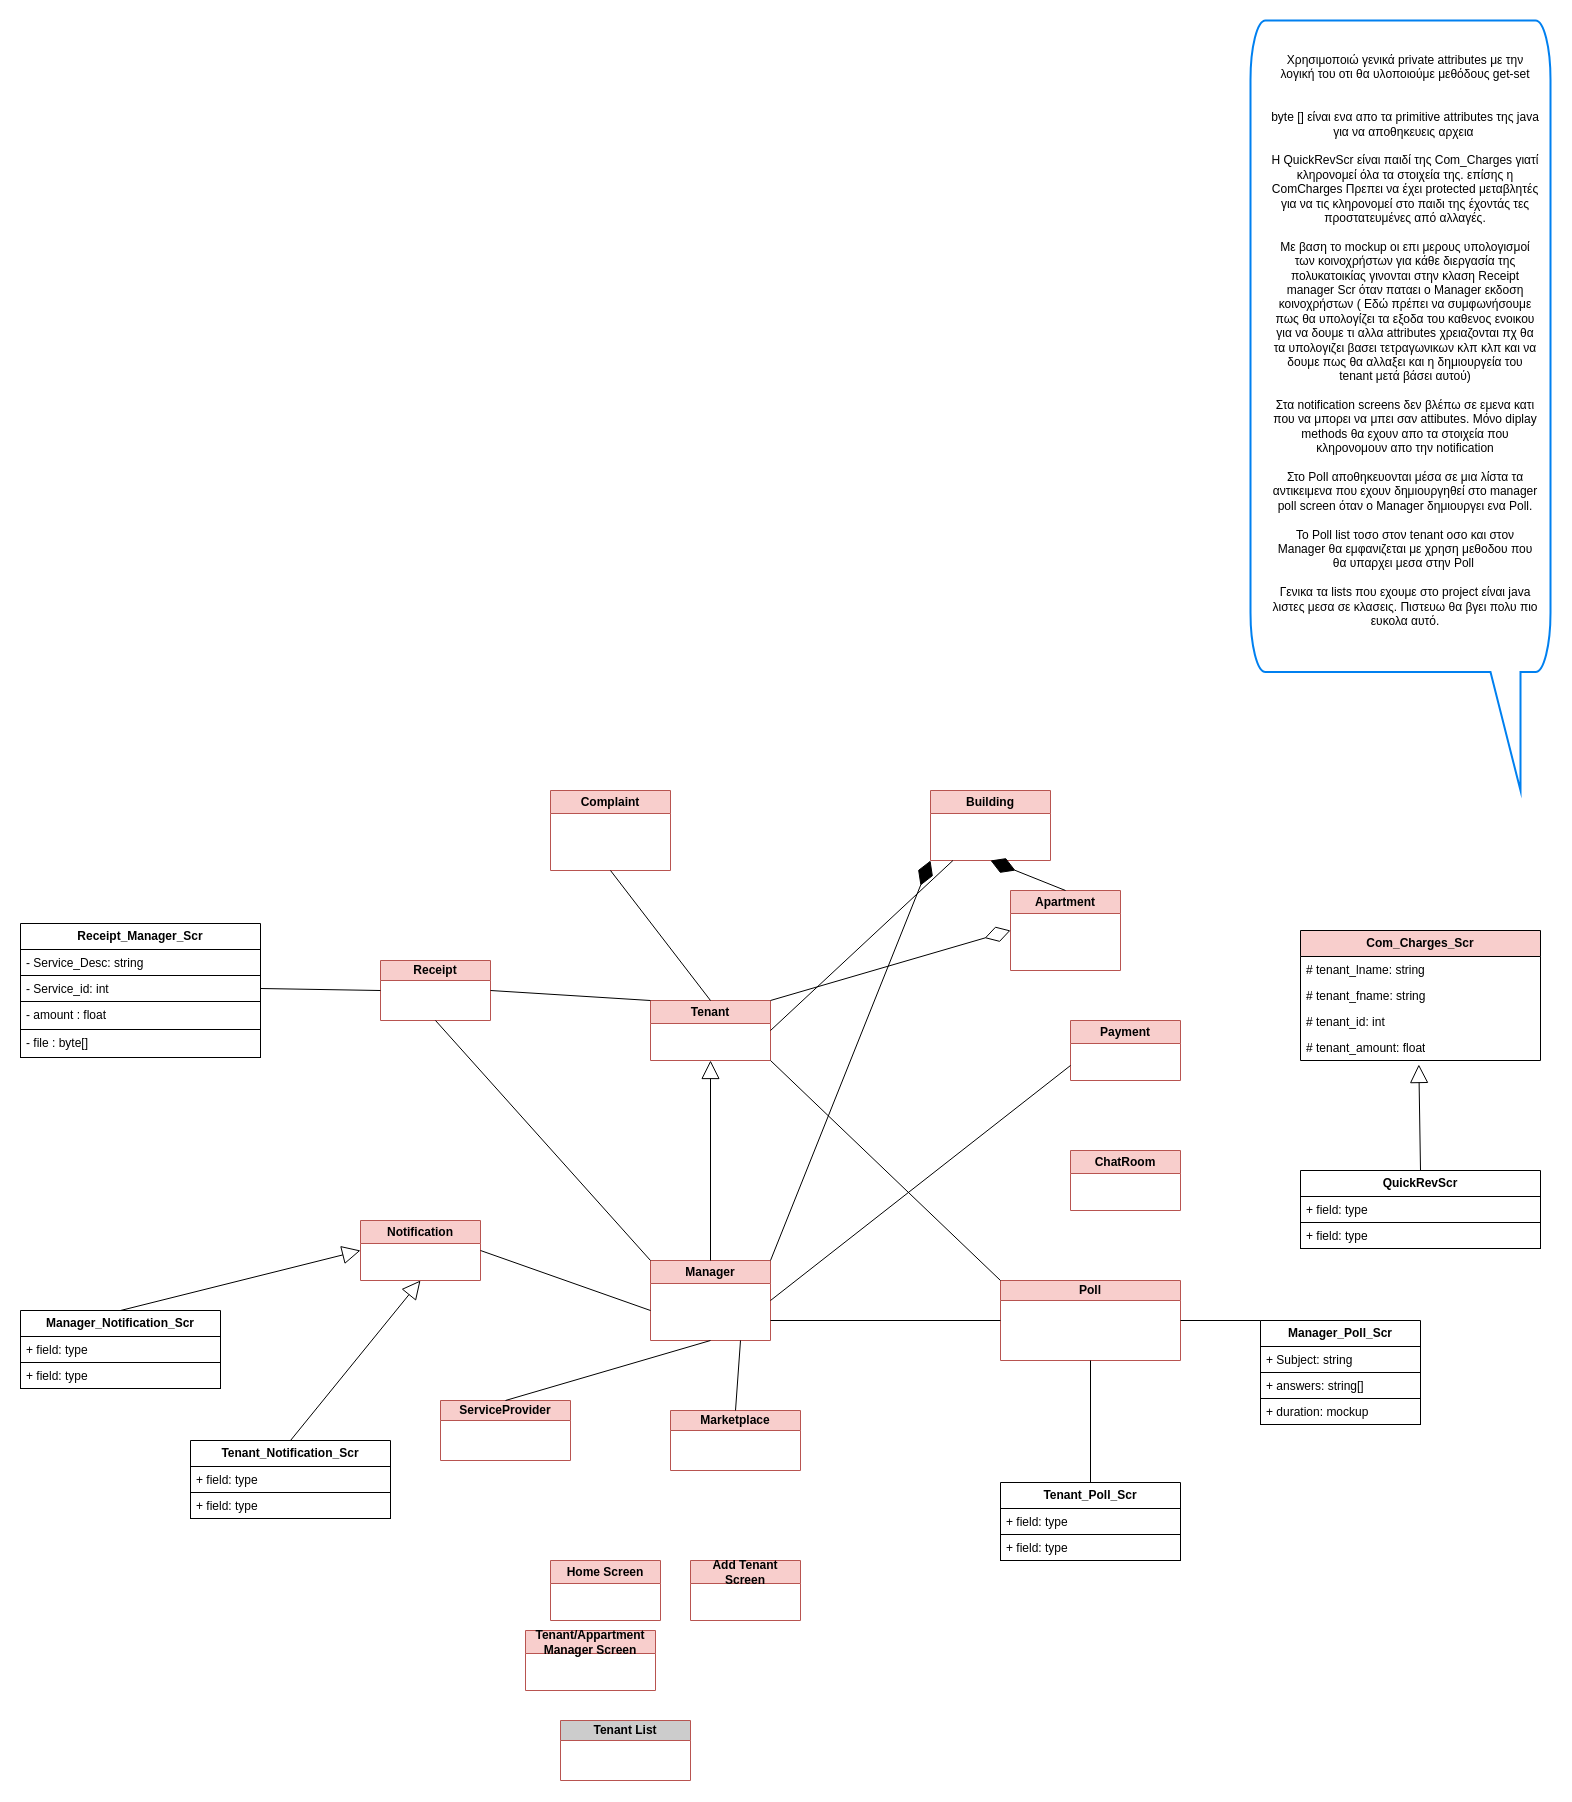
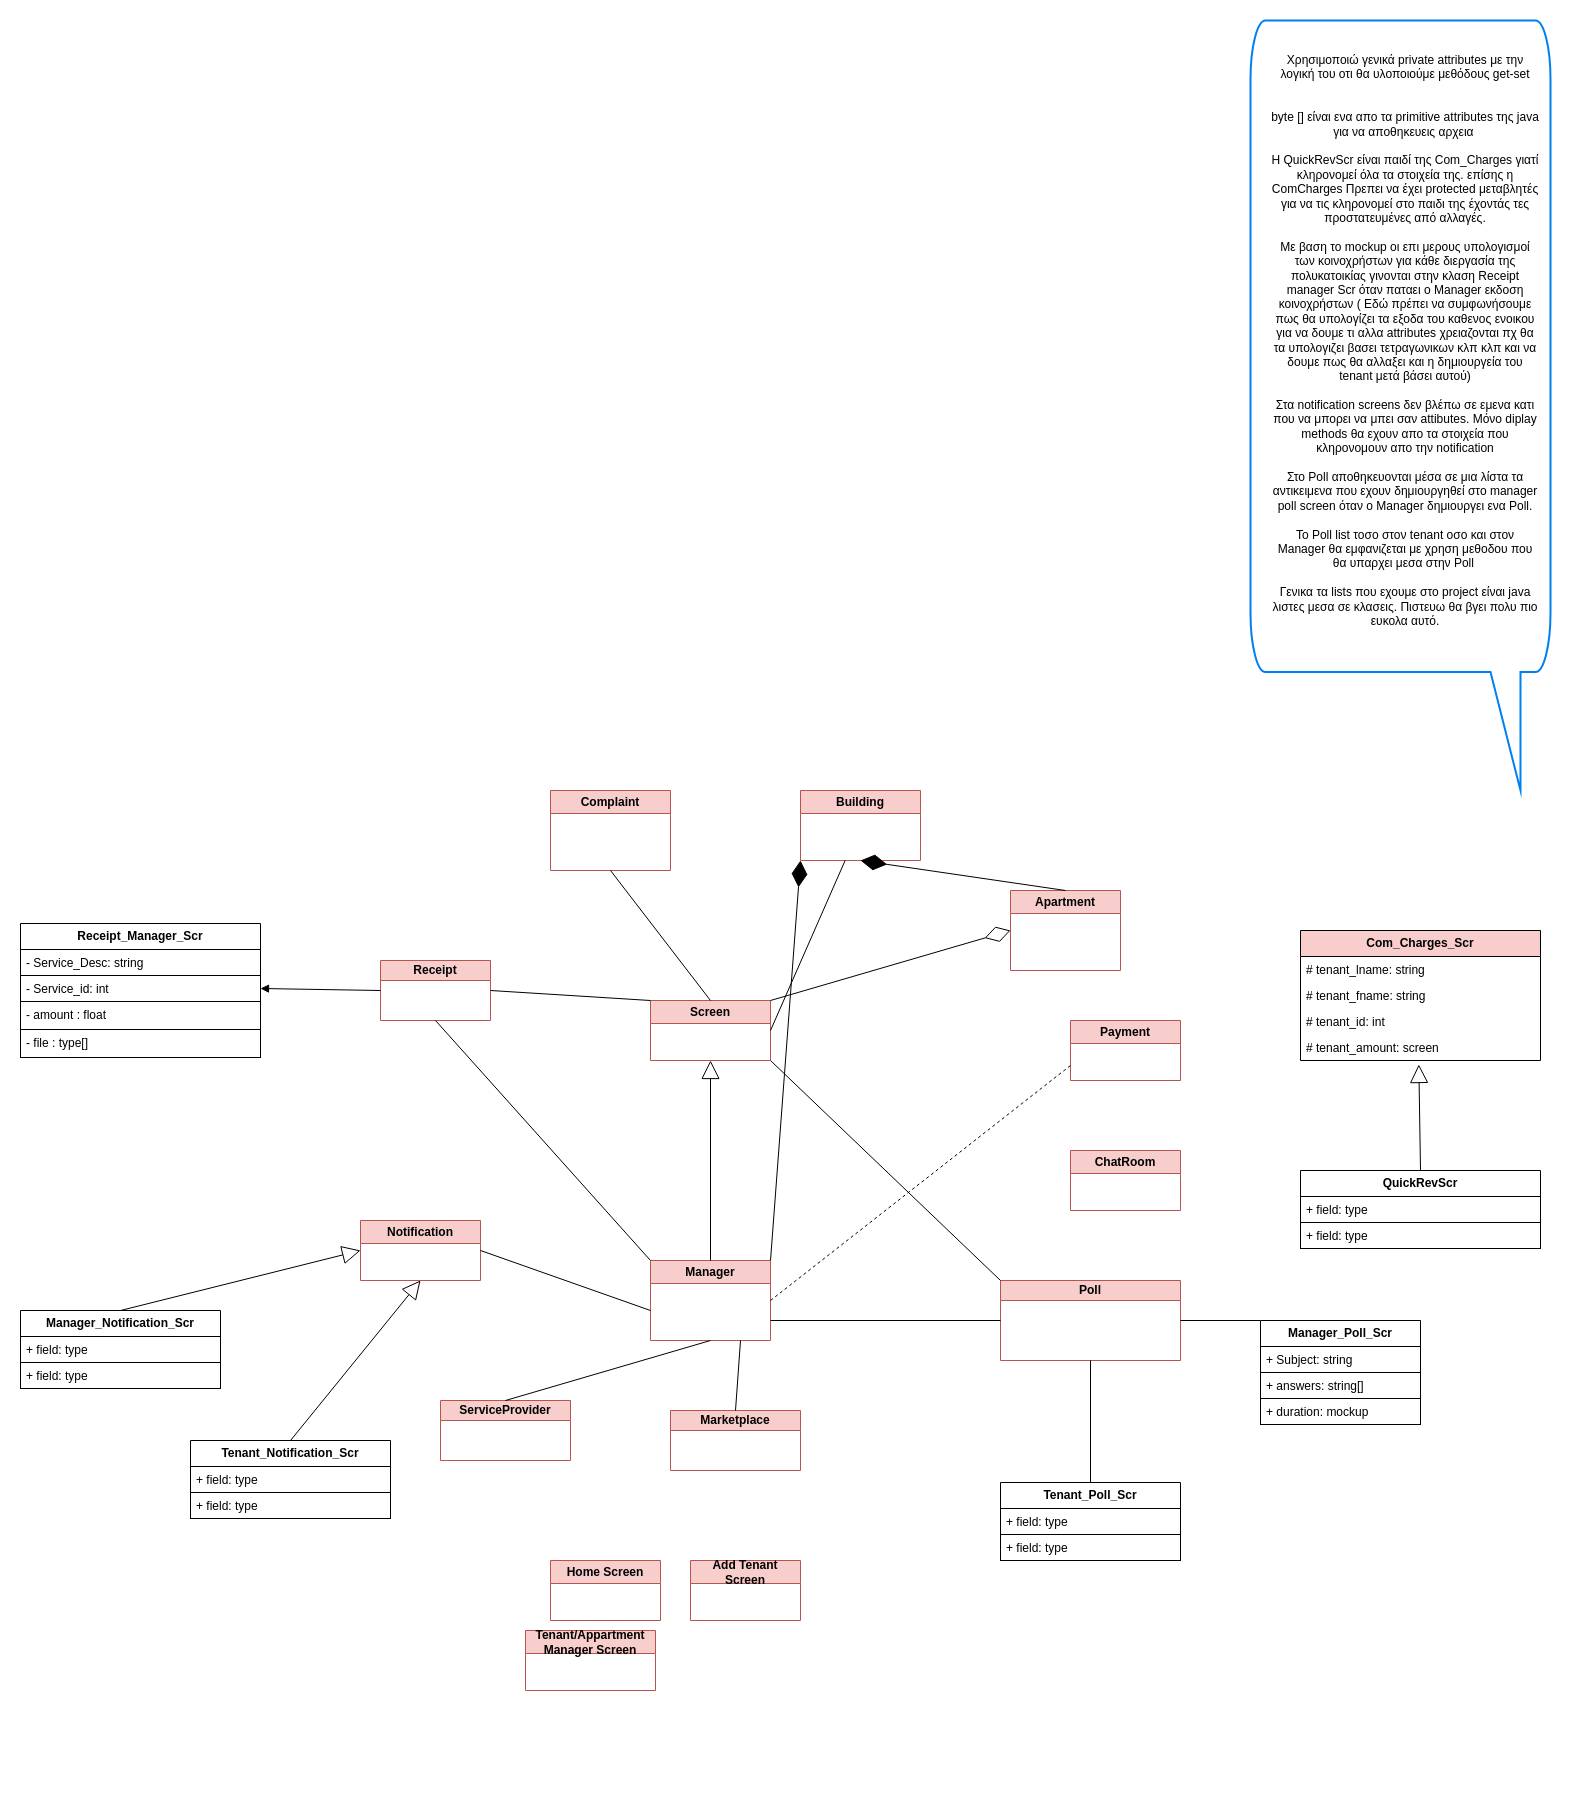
node "Building": moved (991, 826) -> (861, 826)
edge "- Service_id: int" -- "Receipt": arrowhead none -> block
node "Tenant": label "Tenant" -> "Screen"
node "- file : byte[]": label "- file : byte[]" -> "- file : type[]"
node "# tenant_amount: float": label "# tenant_amount: float" -> "# tenant_amount: screen"
edge "Payment" -- "Manager": style solid -> dashed
node "Tenant List": removed
